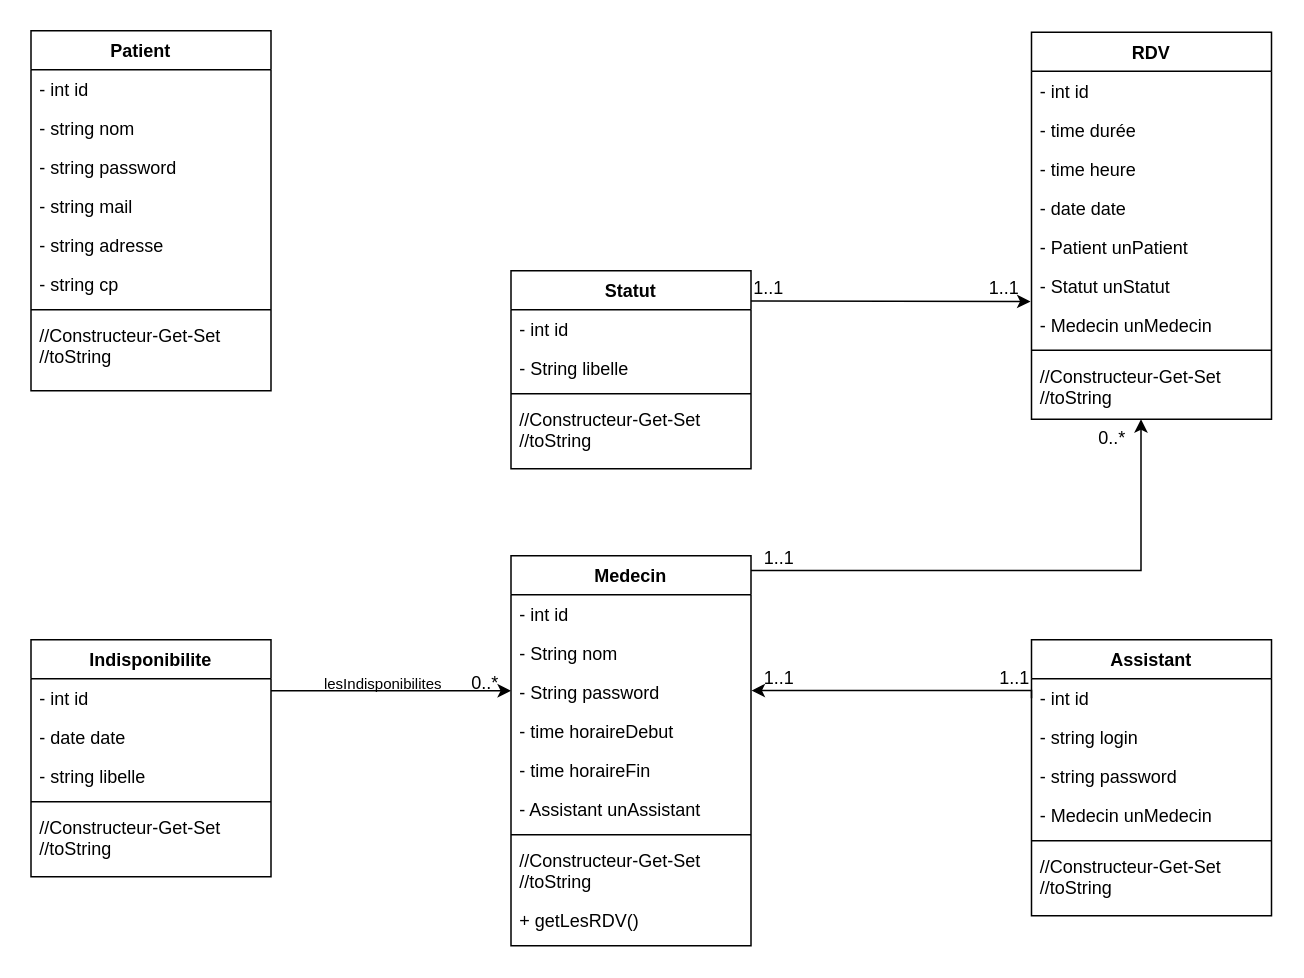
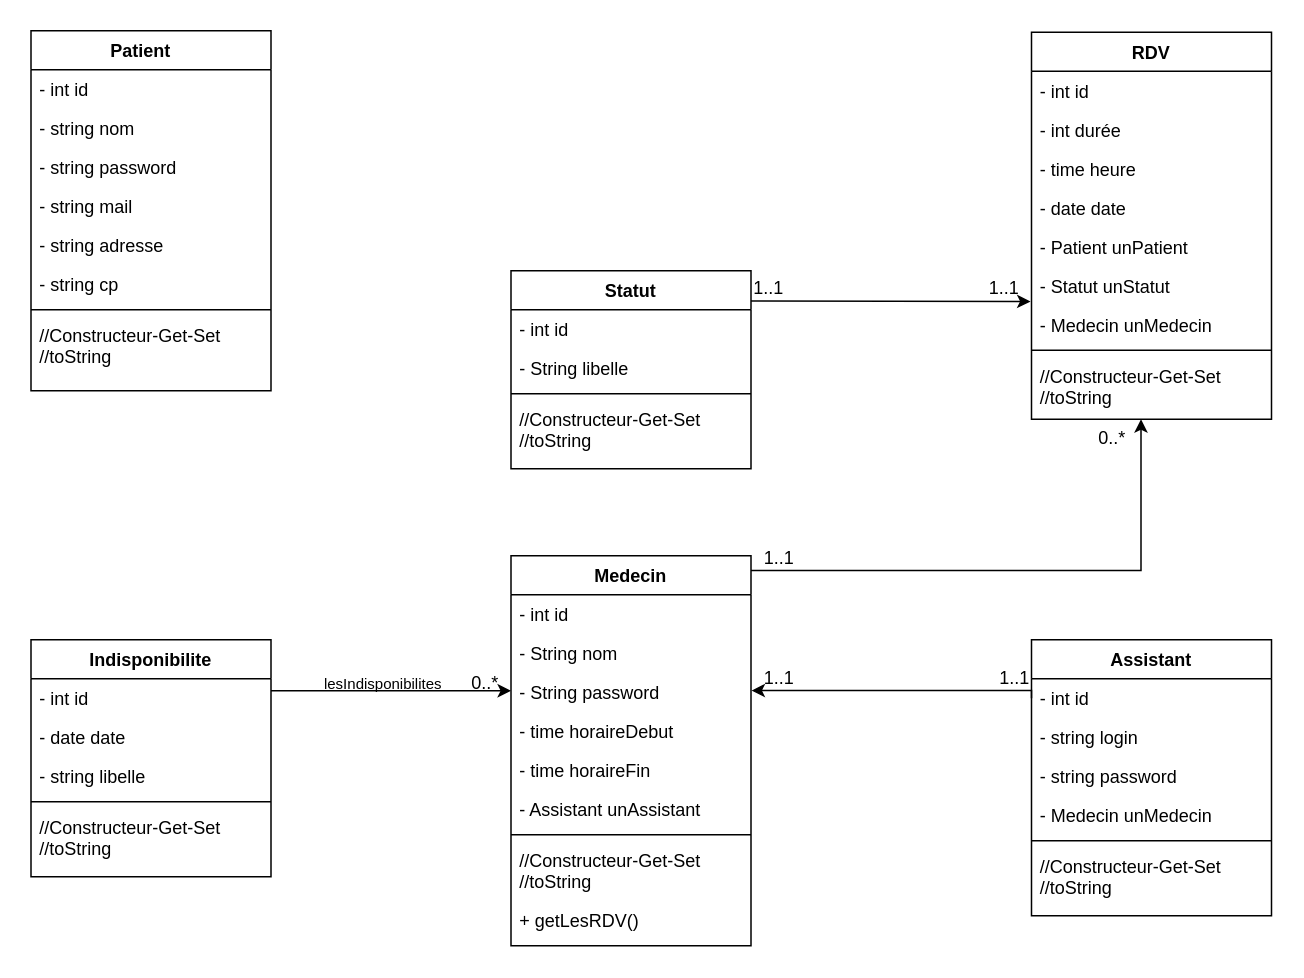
node "- time durée": label "- time durée" -> "- int durée"
